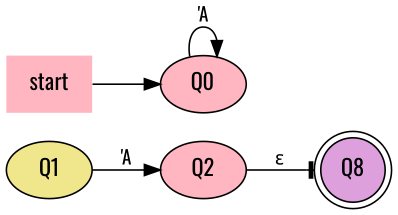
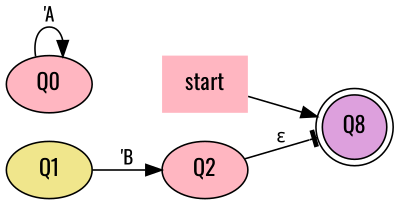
edge "start" -> "Q0": now "start" -> "Q8"
edge "Q1" -> "Q2": label "'A" -> "'B"
